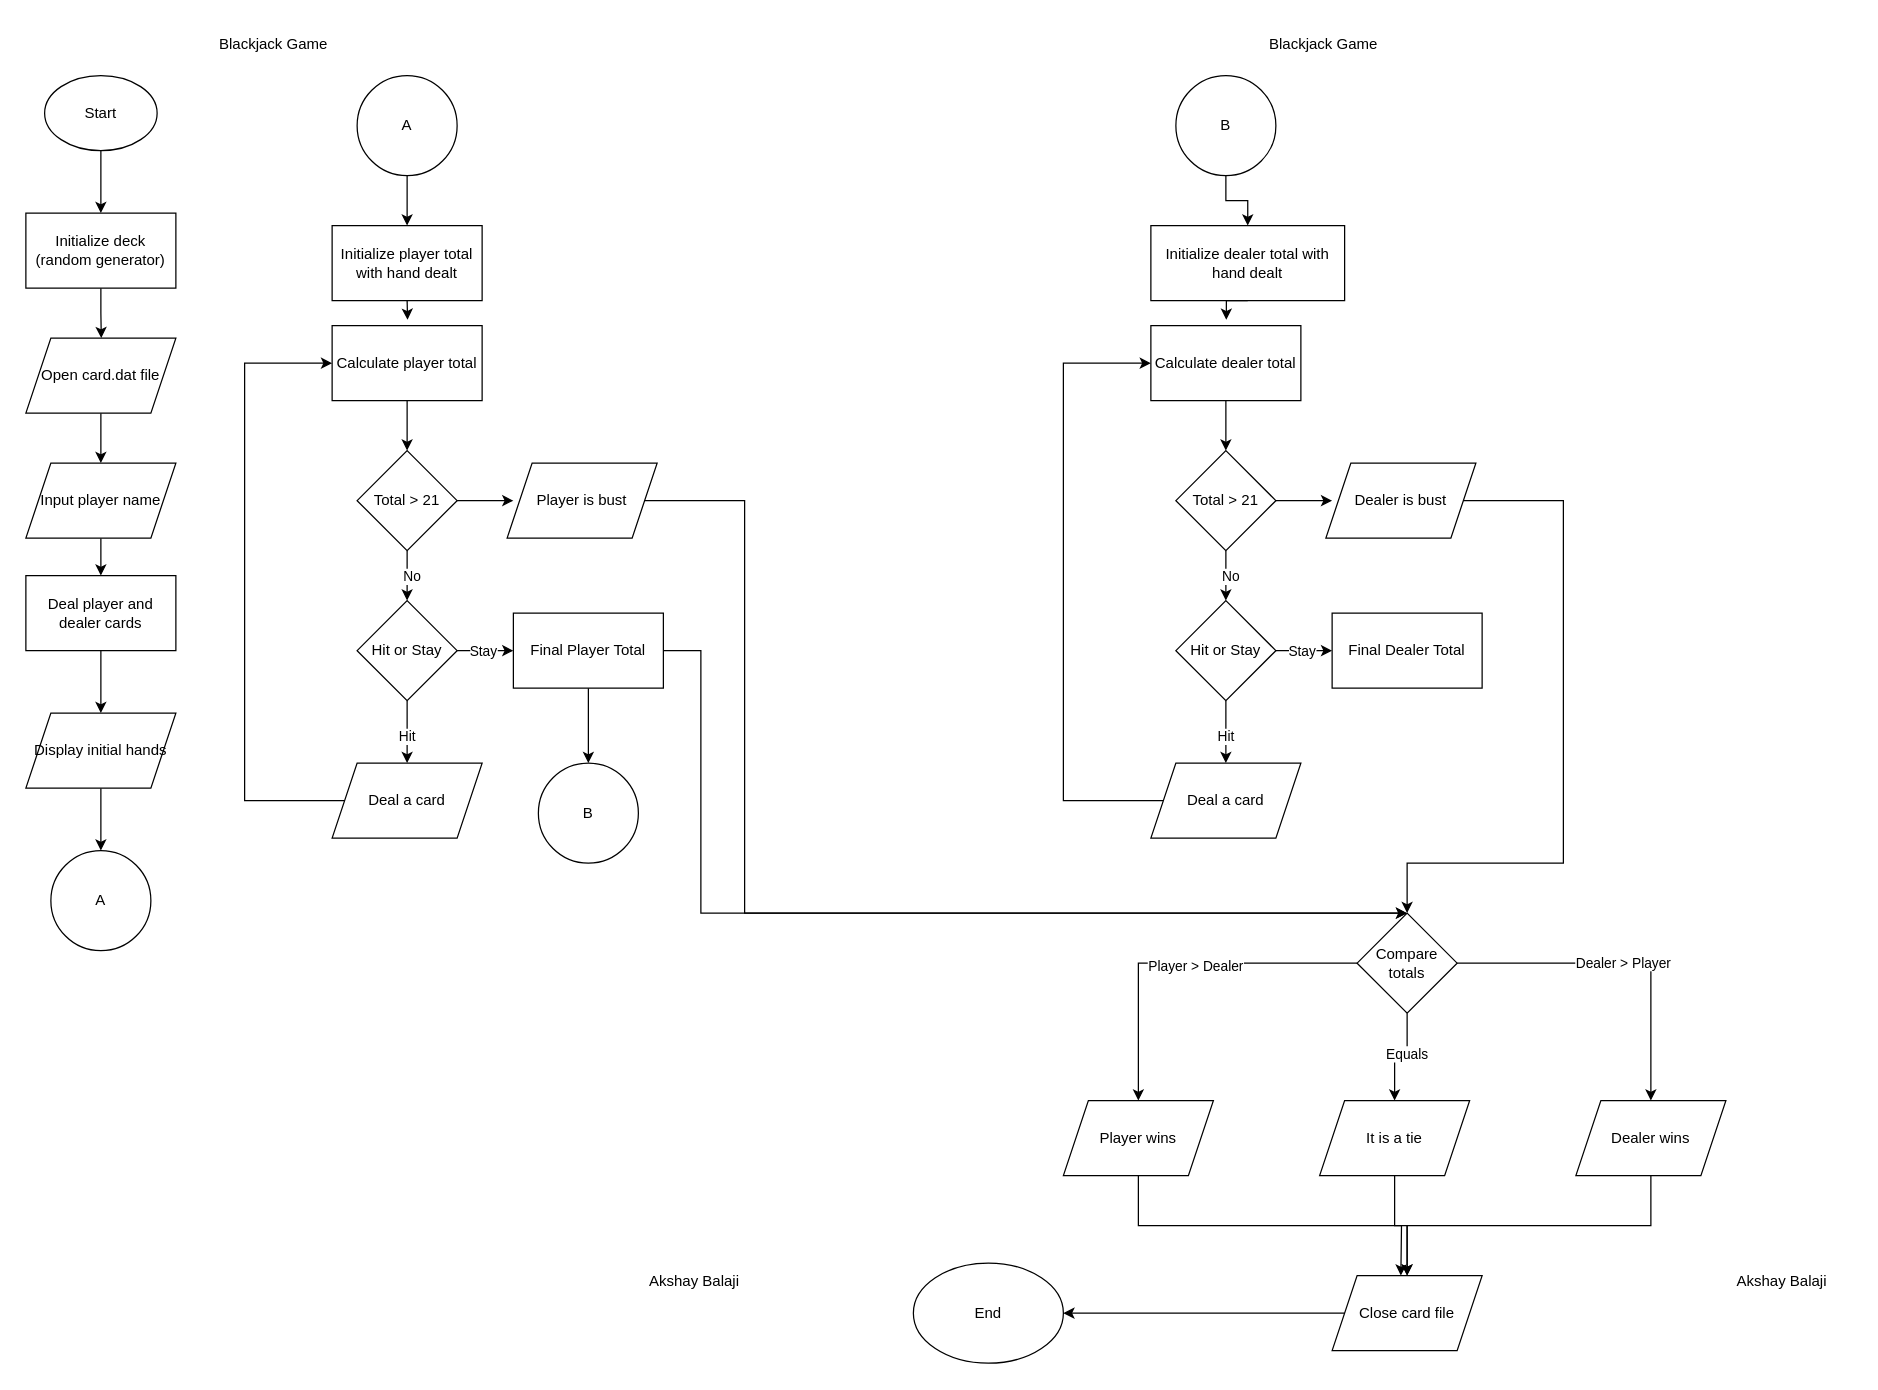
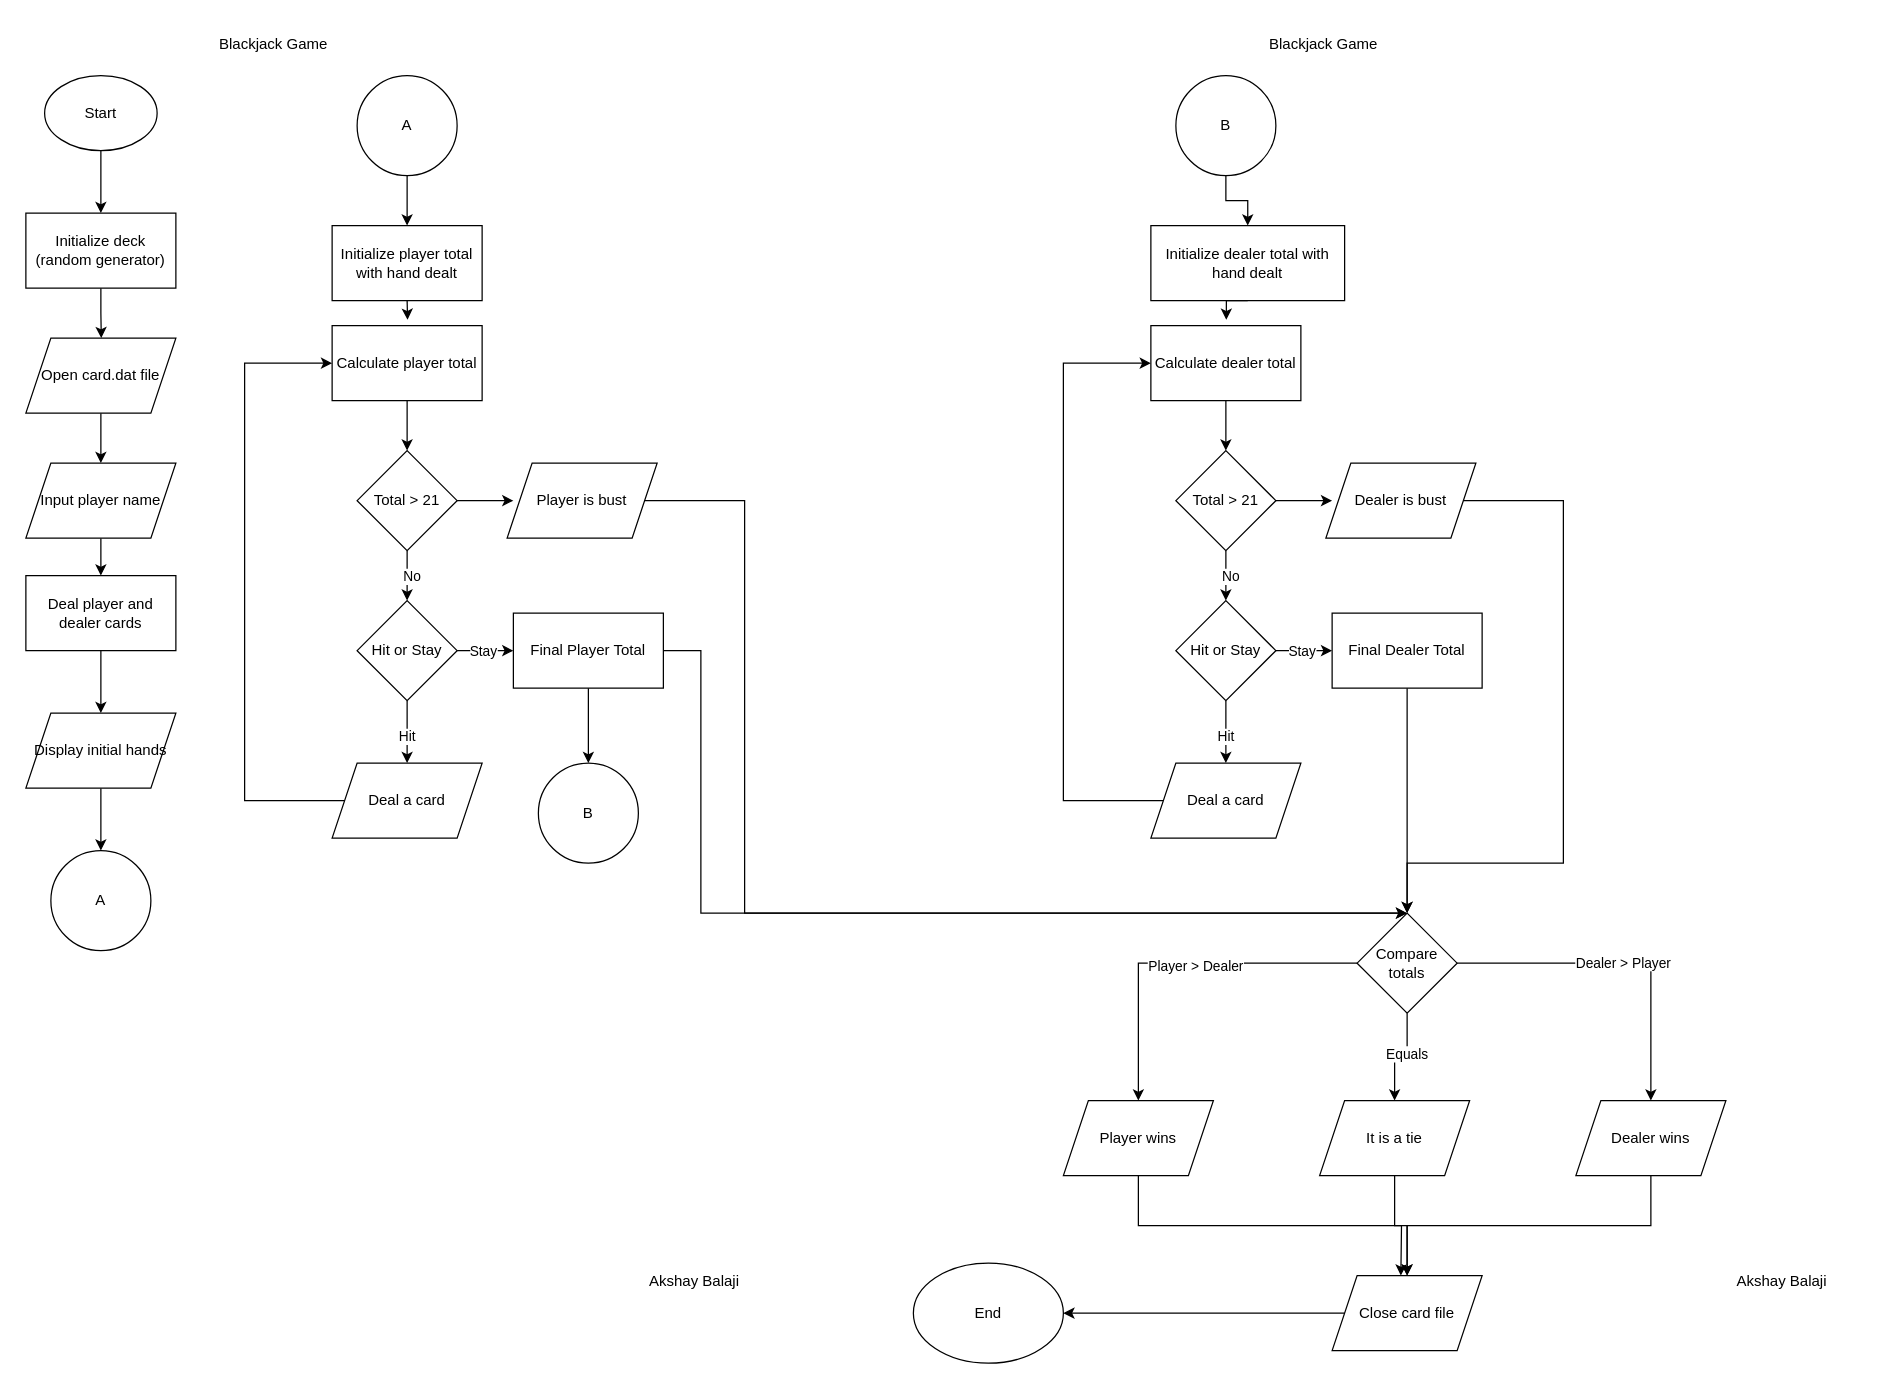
edge "Final Dealer Total" -> "Compare totals": added
